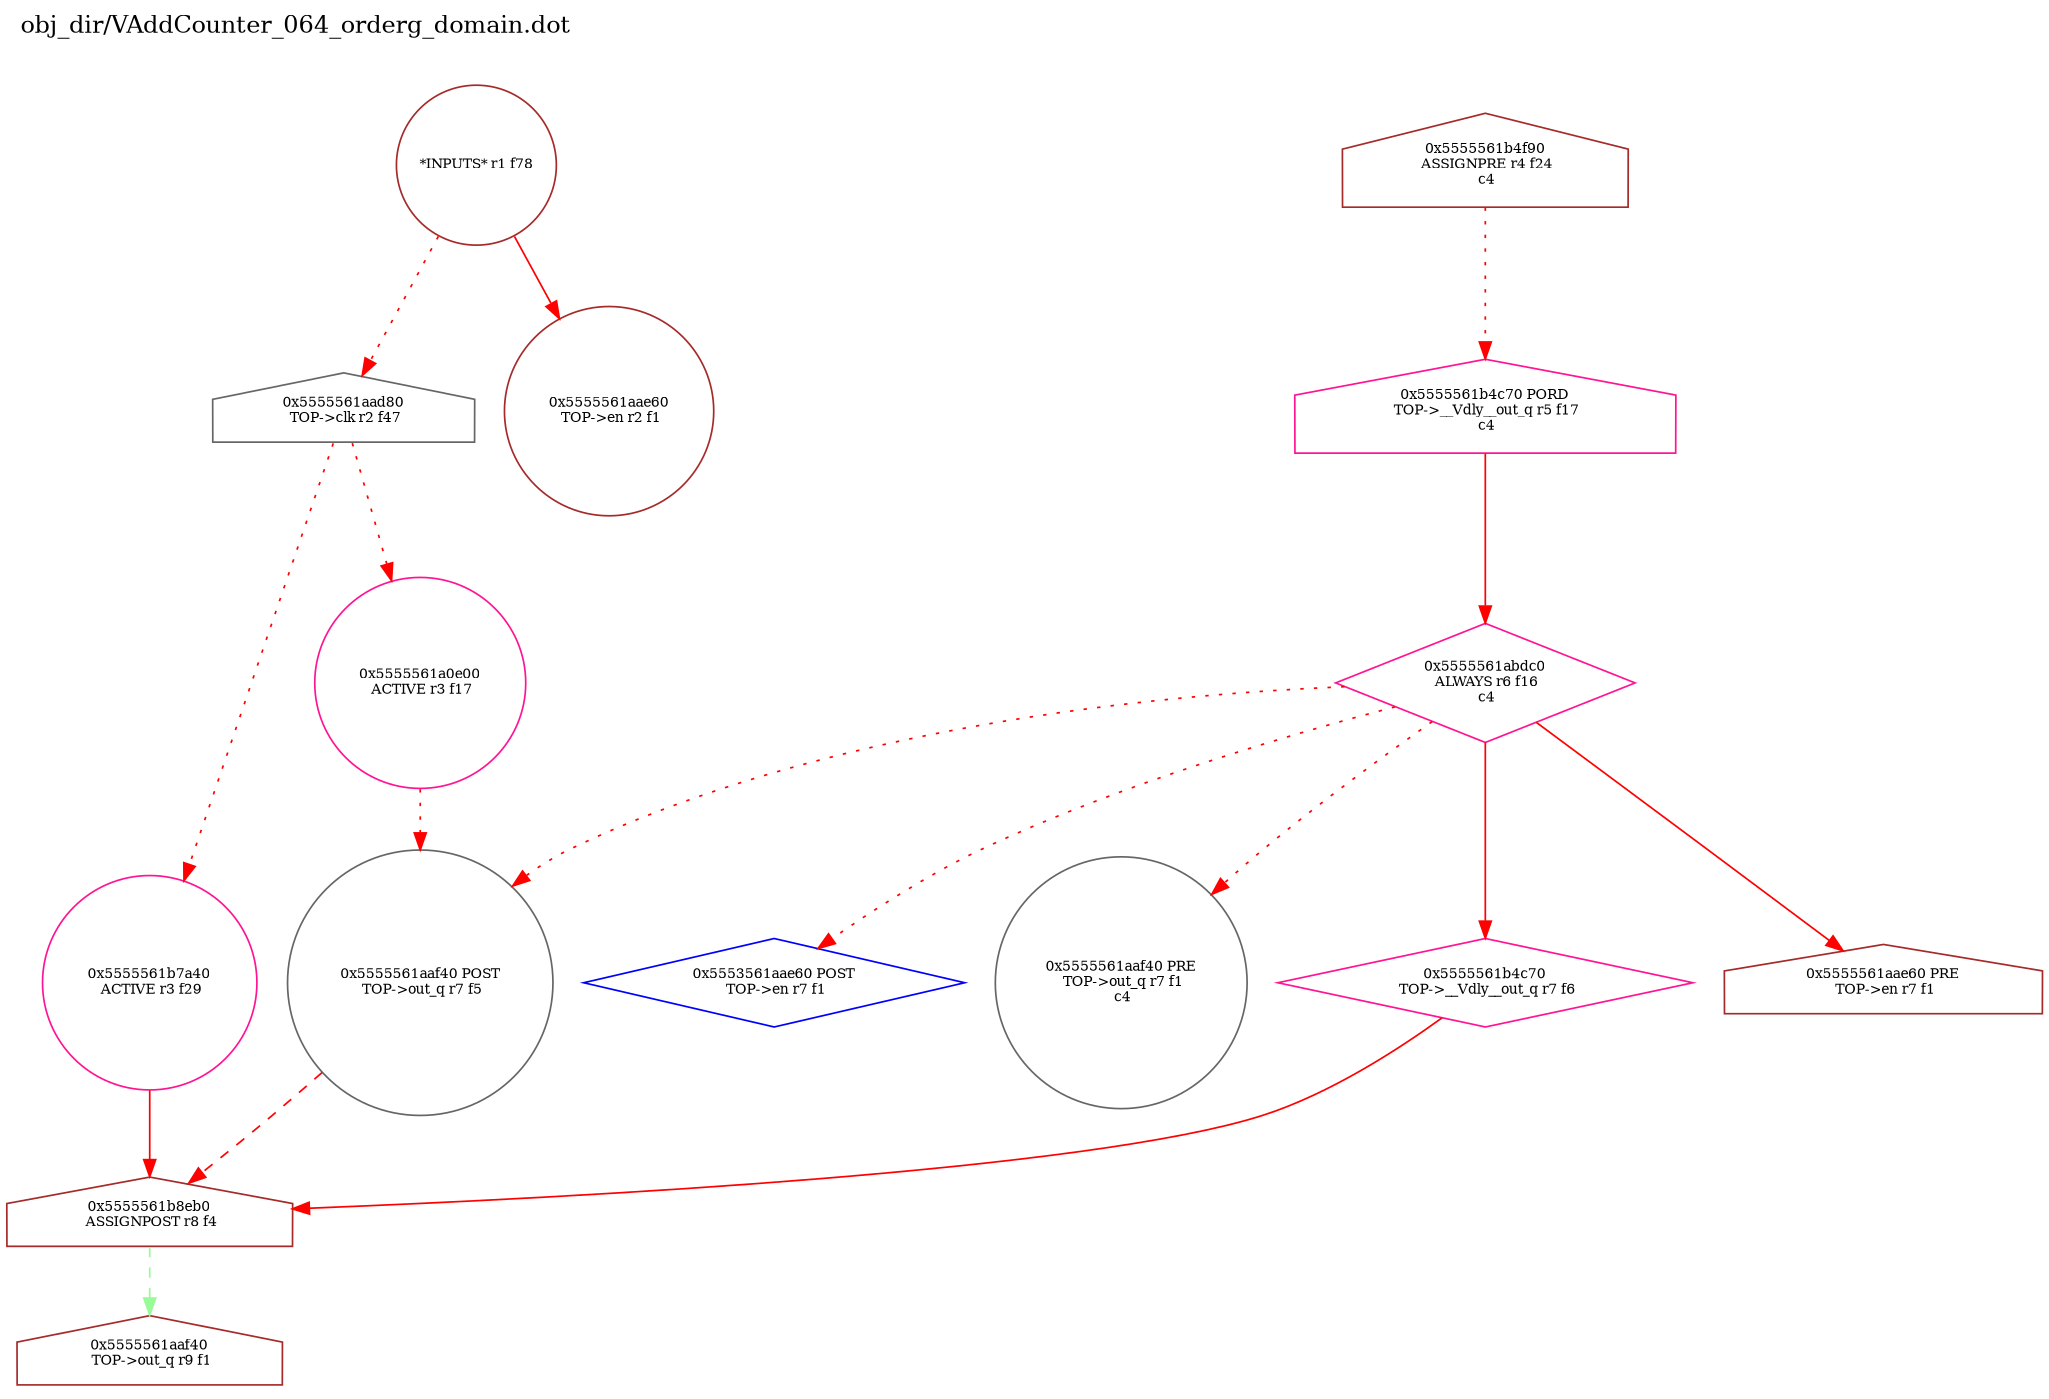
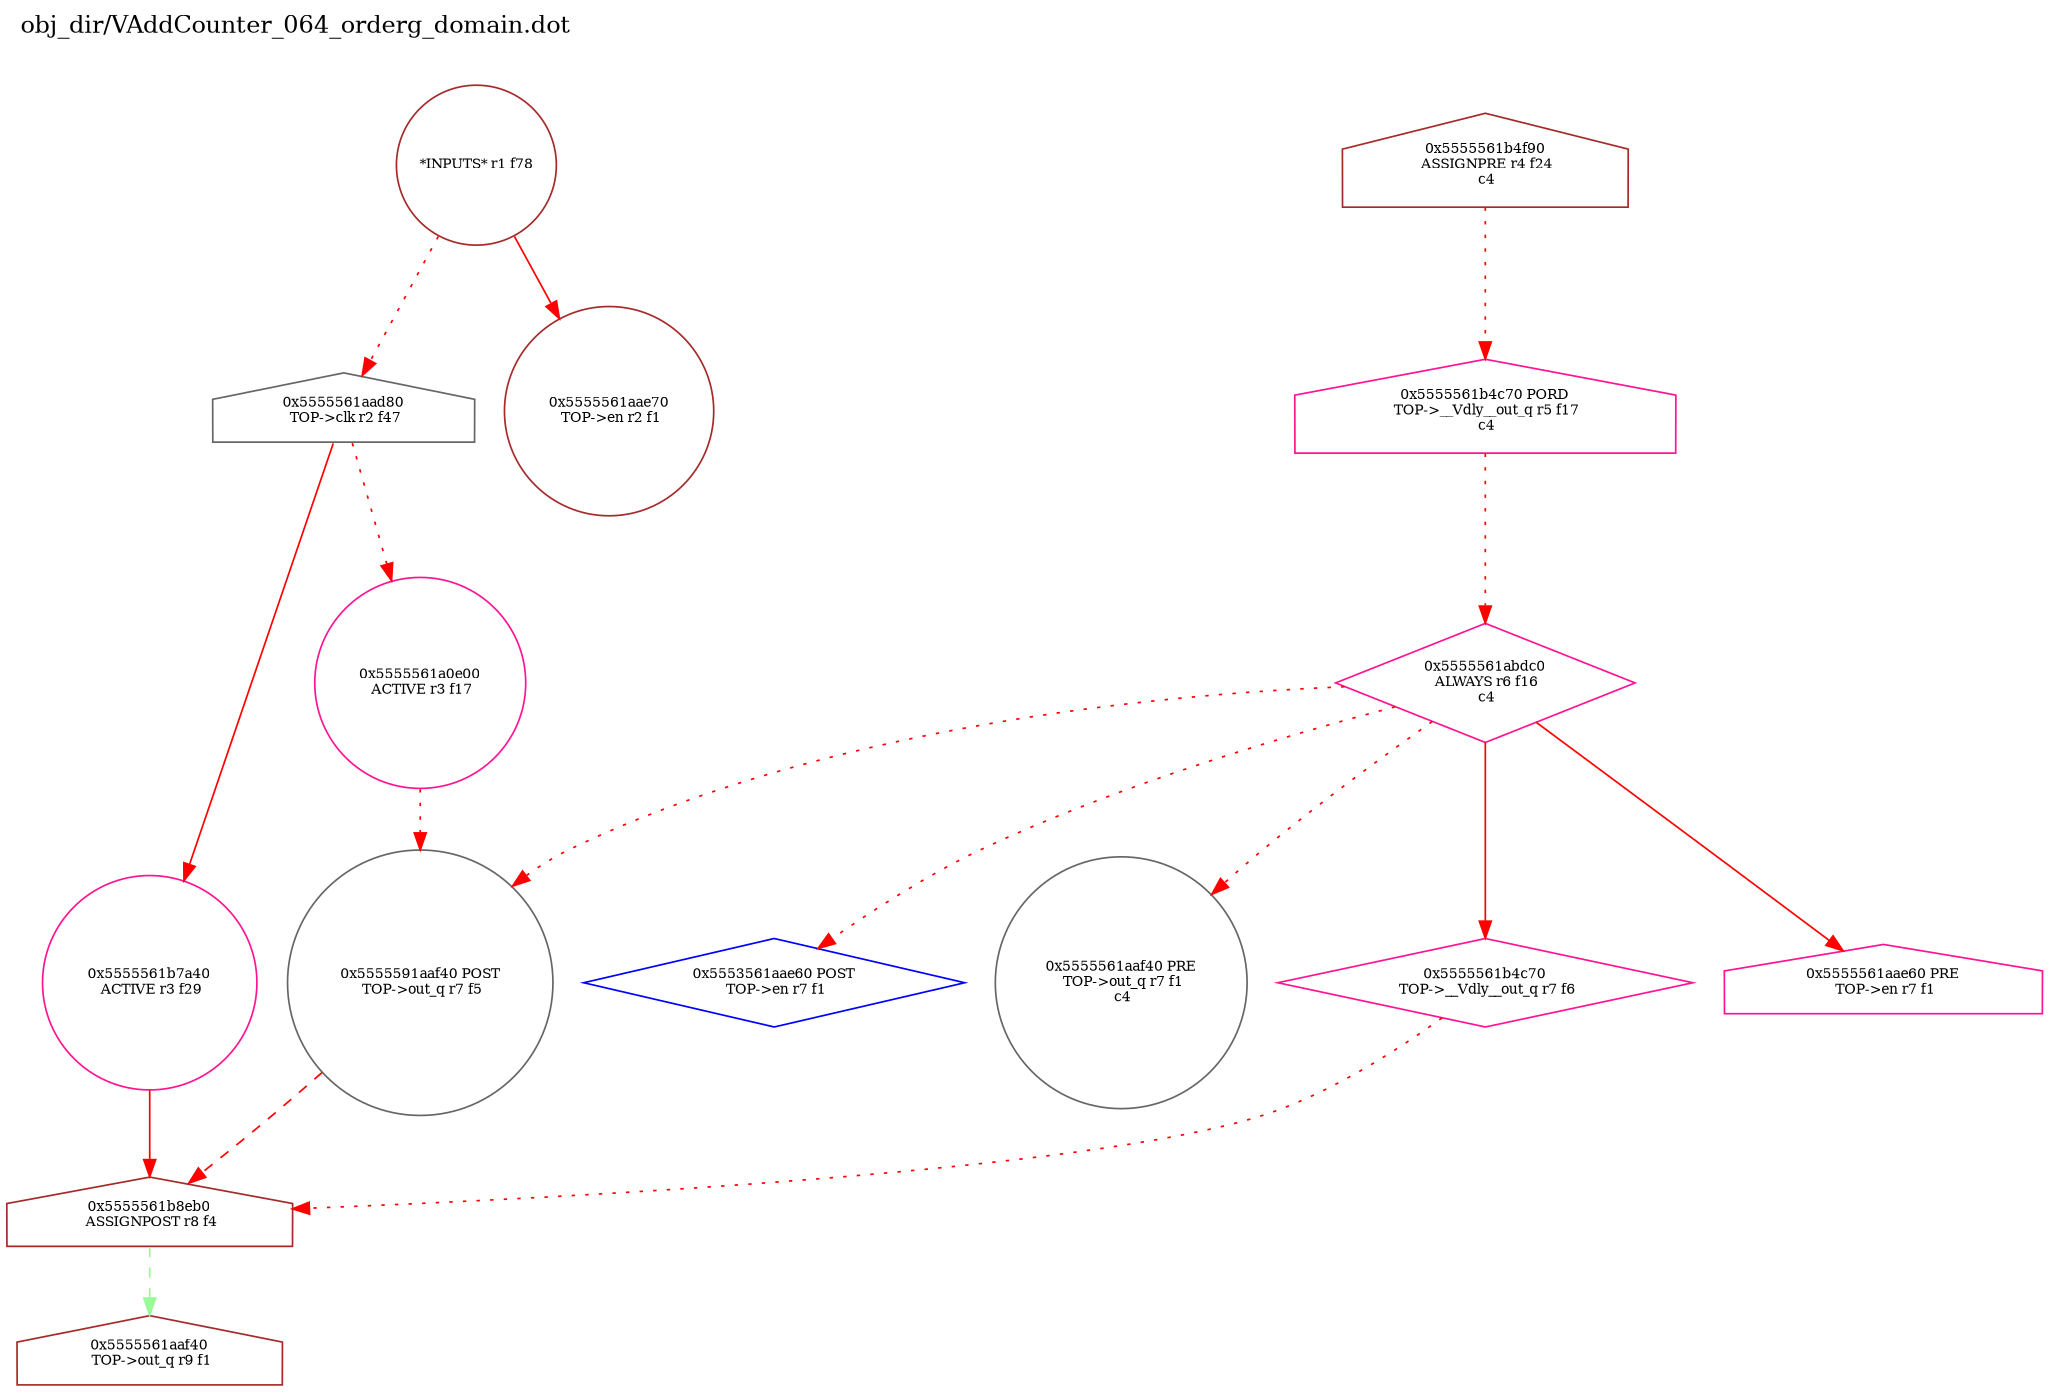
node "0x5555561aae60 TOP->en r2 f1": label "0x5555561aae60 TOP->en r2 f1" -> "0x5555561aae70 TOP->en r2 f1"
edge "0x5555561b4c70 PORD TOP->__Vdly__out_q r5 f17 c4" -> "0x5555561abdc0 ALWAYS r6 f16 c4": style solid -> dotted
edge "0x5555561aad80 TOP->clk r2 f47" -> "0x5555561b7a40 ACTIVE r3 f29": style dotted -> solid
node "0x5555561aaf40 POST TOP->out_q r7 f5": label "0x5555561aaf40 POST TOP->out_q r7 f5" -> "0x5555591aaf40 POST TOP->out_q r7 f5"
node "0x5555561aae60 PRE TOP->en r7 f1": color brown -> deeppink
edge "0x5555561b4c70 TOP->__Vdly__out_q r7 f6" -> "0x5555561b8eb0 ASSIGNPOST r8 f4": style solid -> dotted
